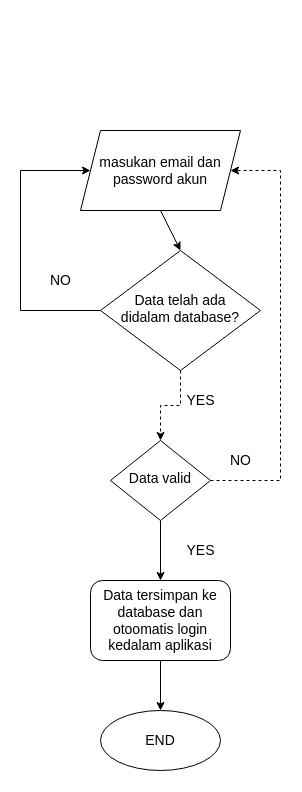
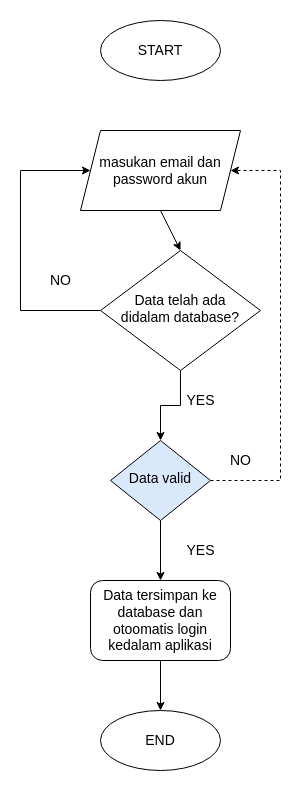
node "START": added
edge "Data telah ada didalam database?" -> "Data valid": style dashed -> solid
node "Data valid": fillcolor #ffffff -> #dae8fc
